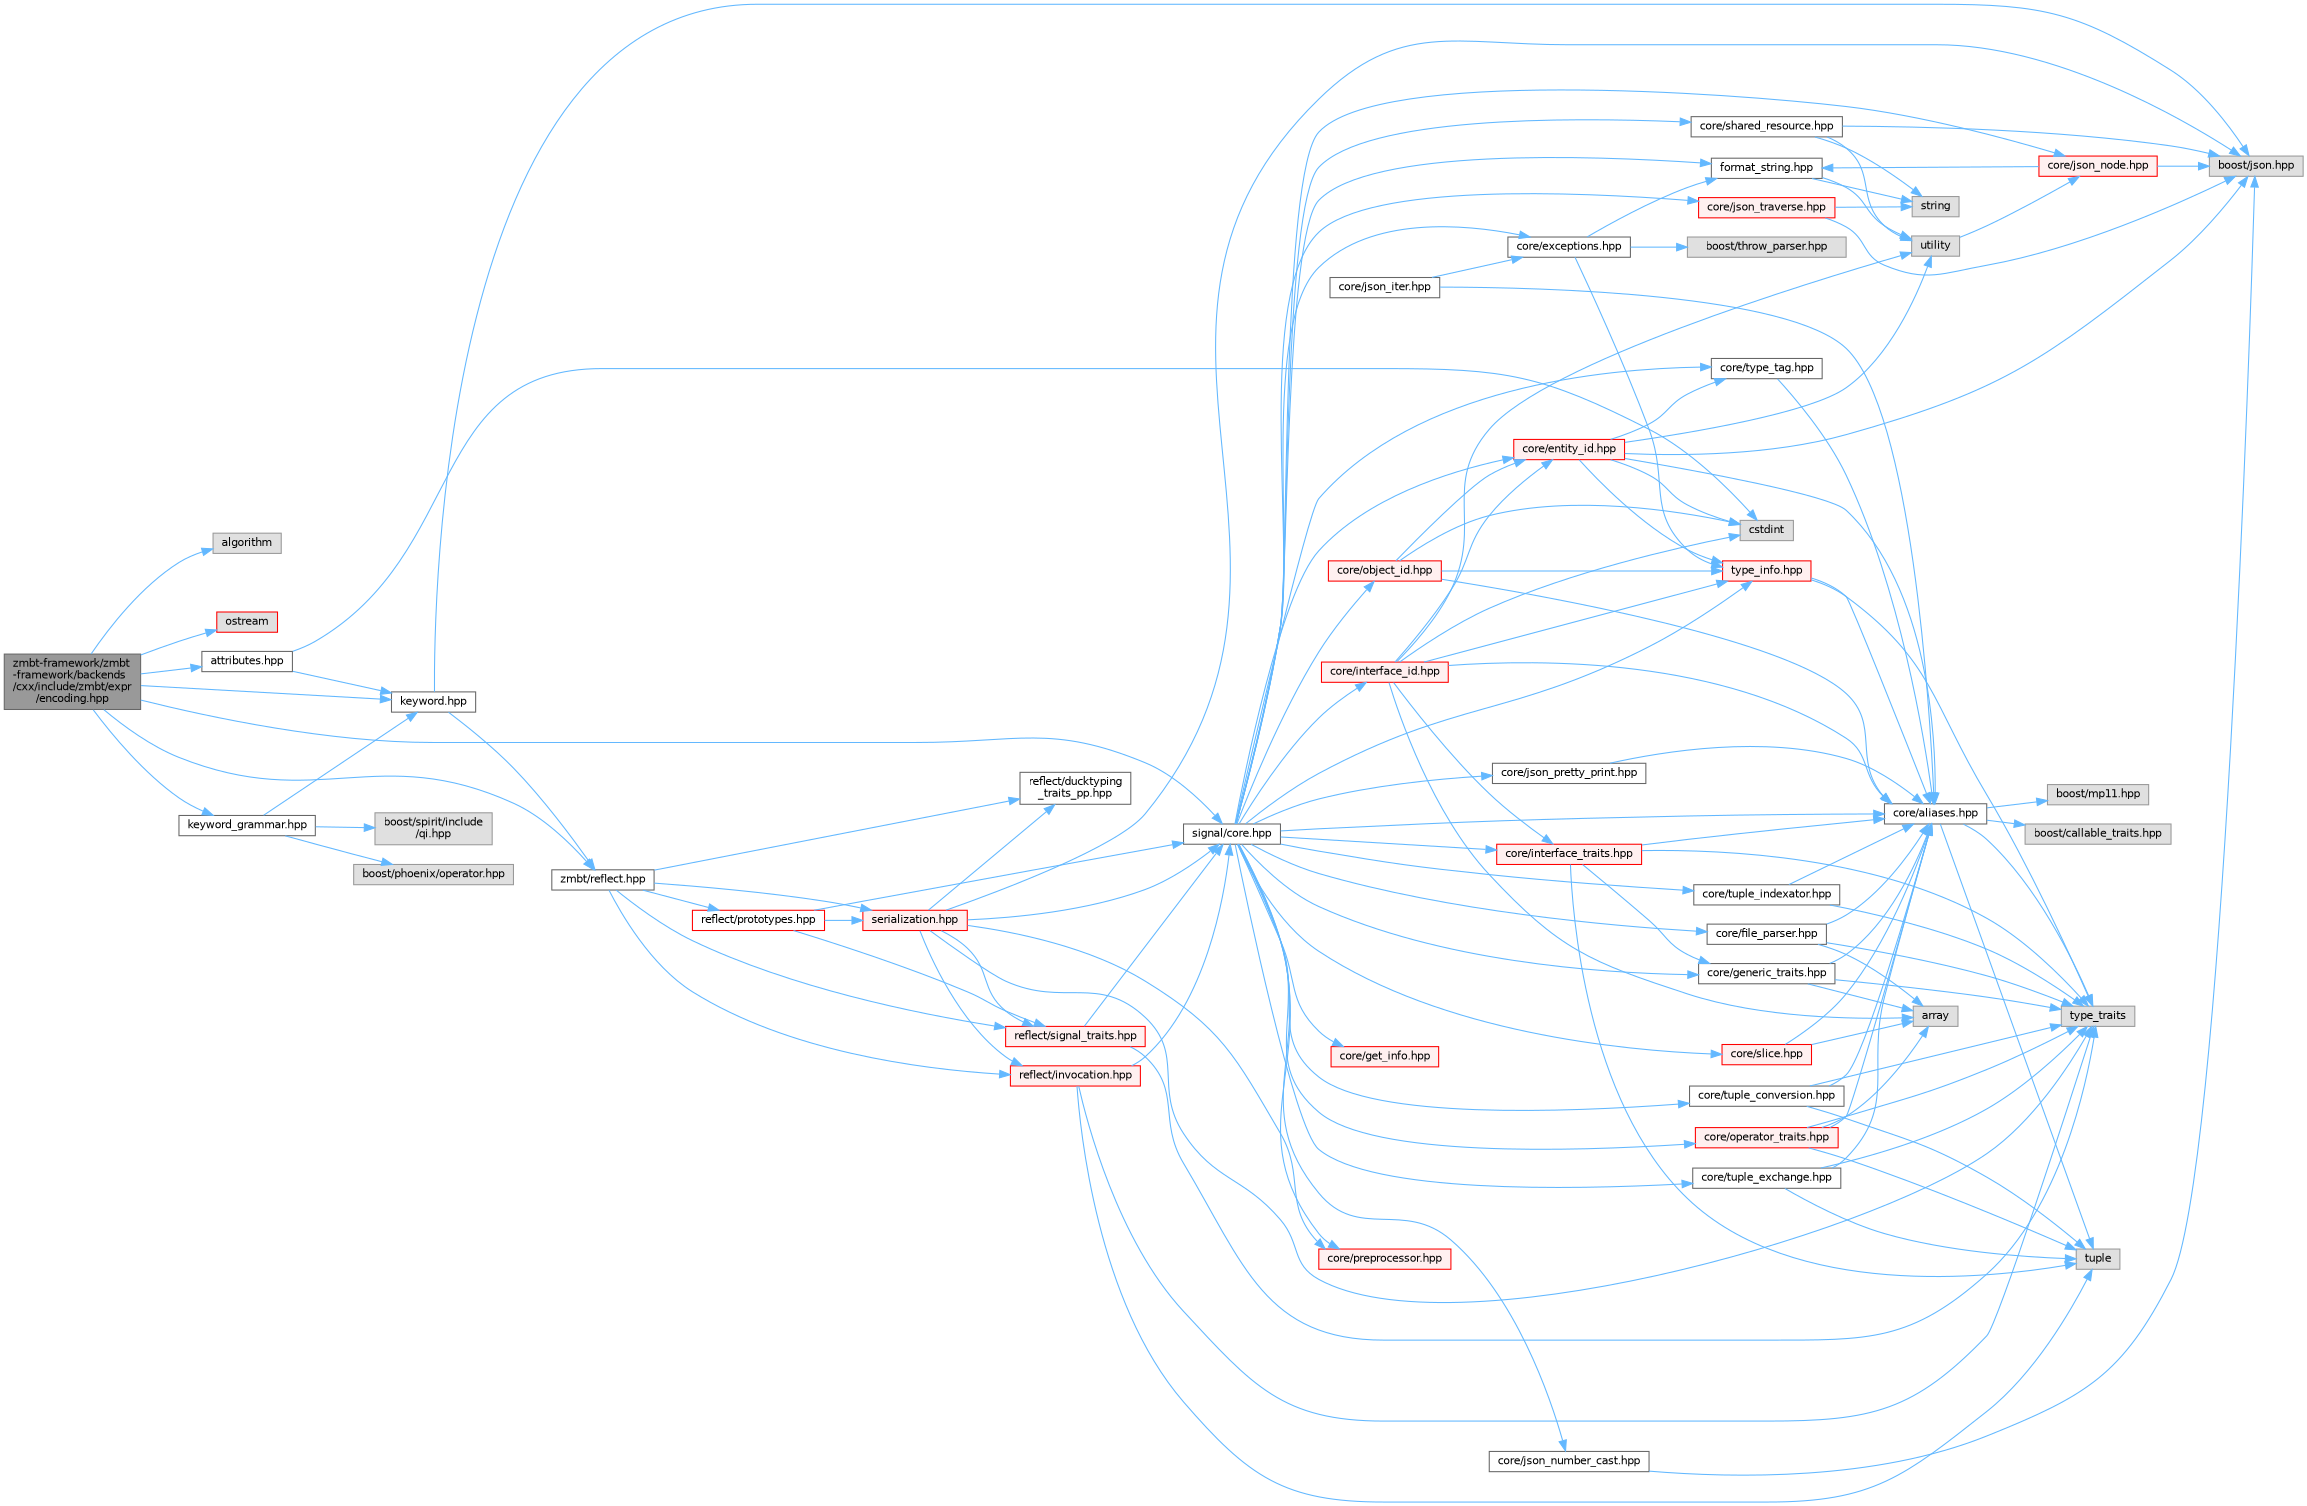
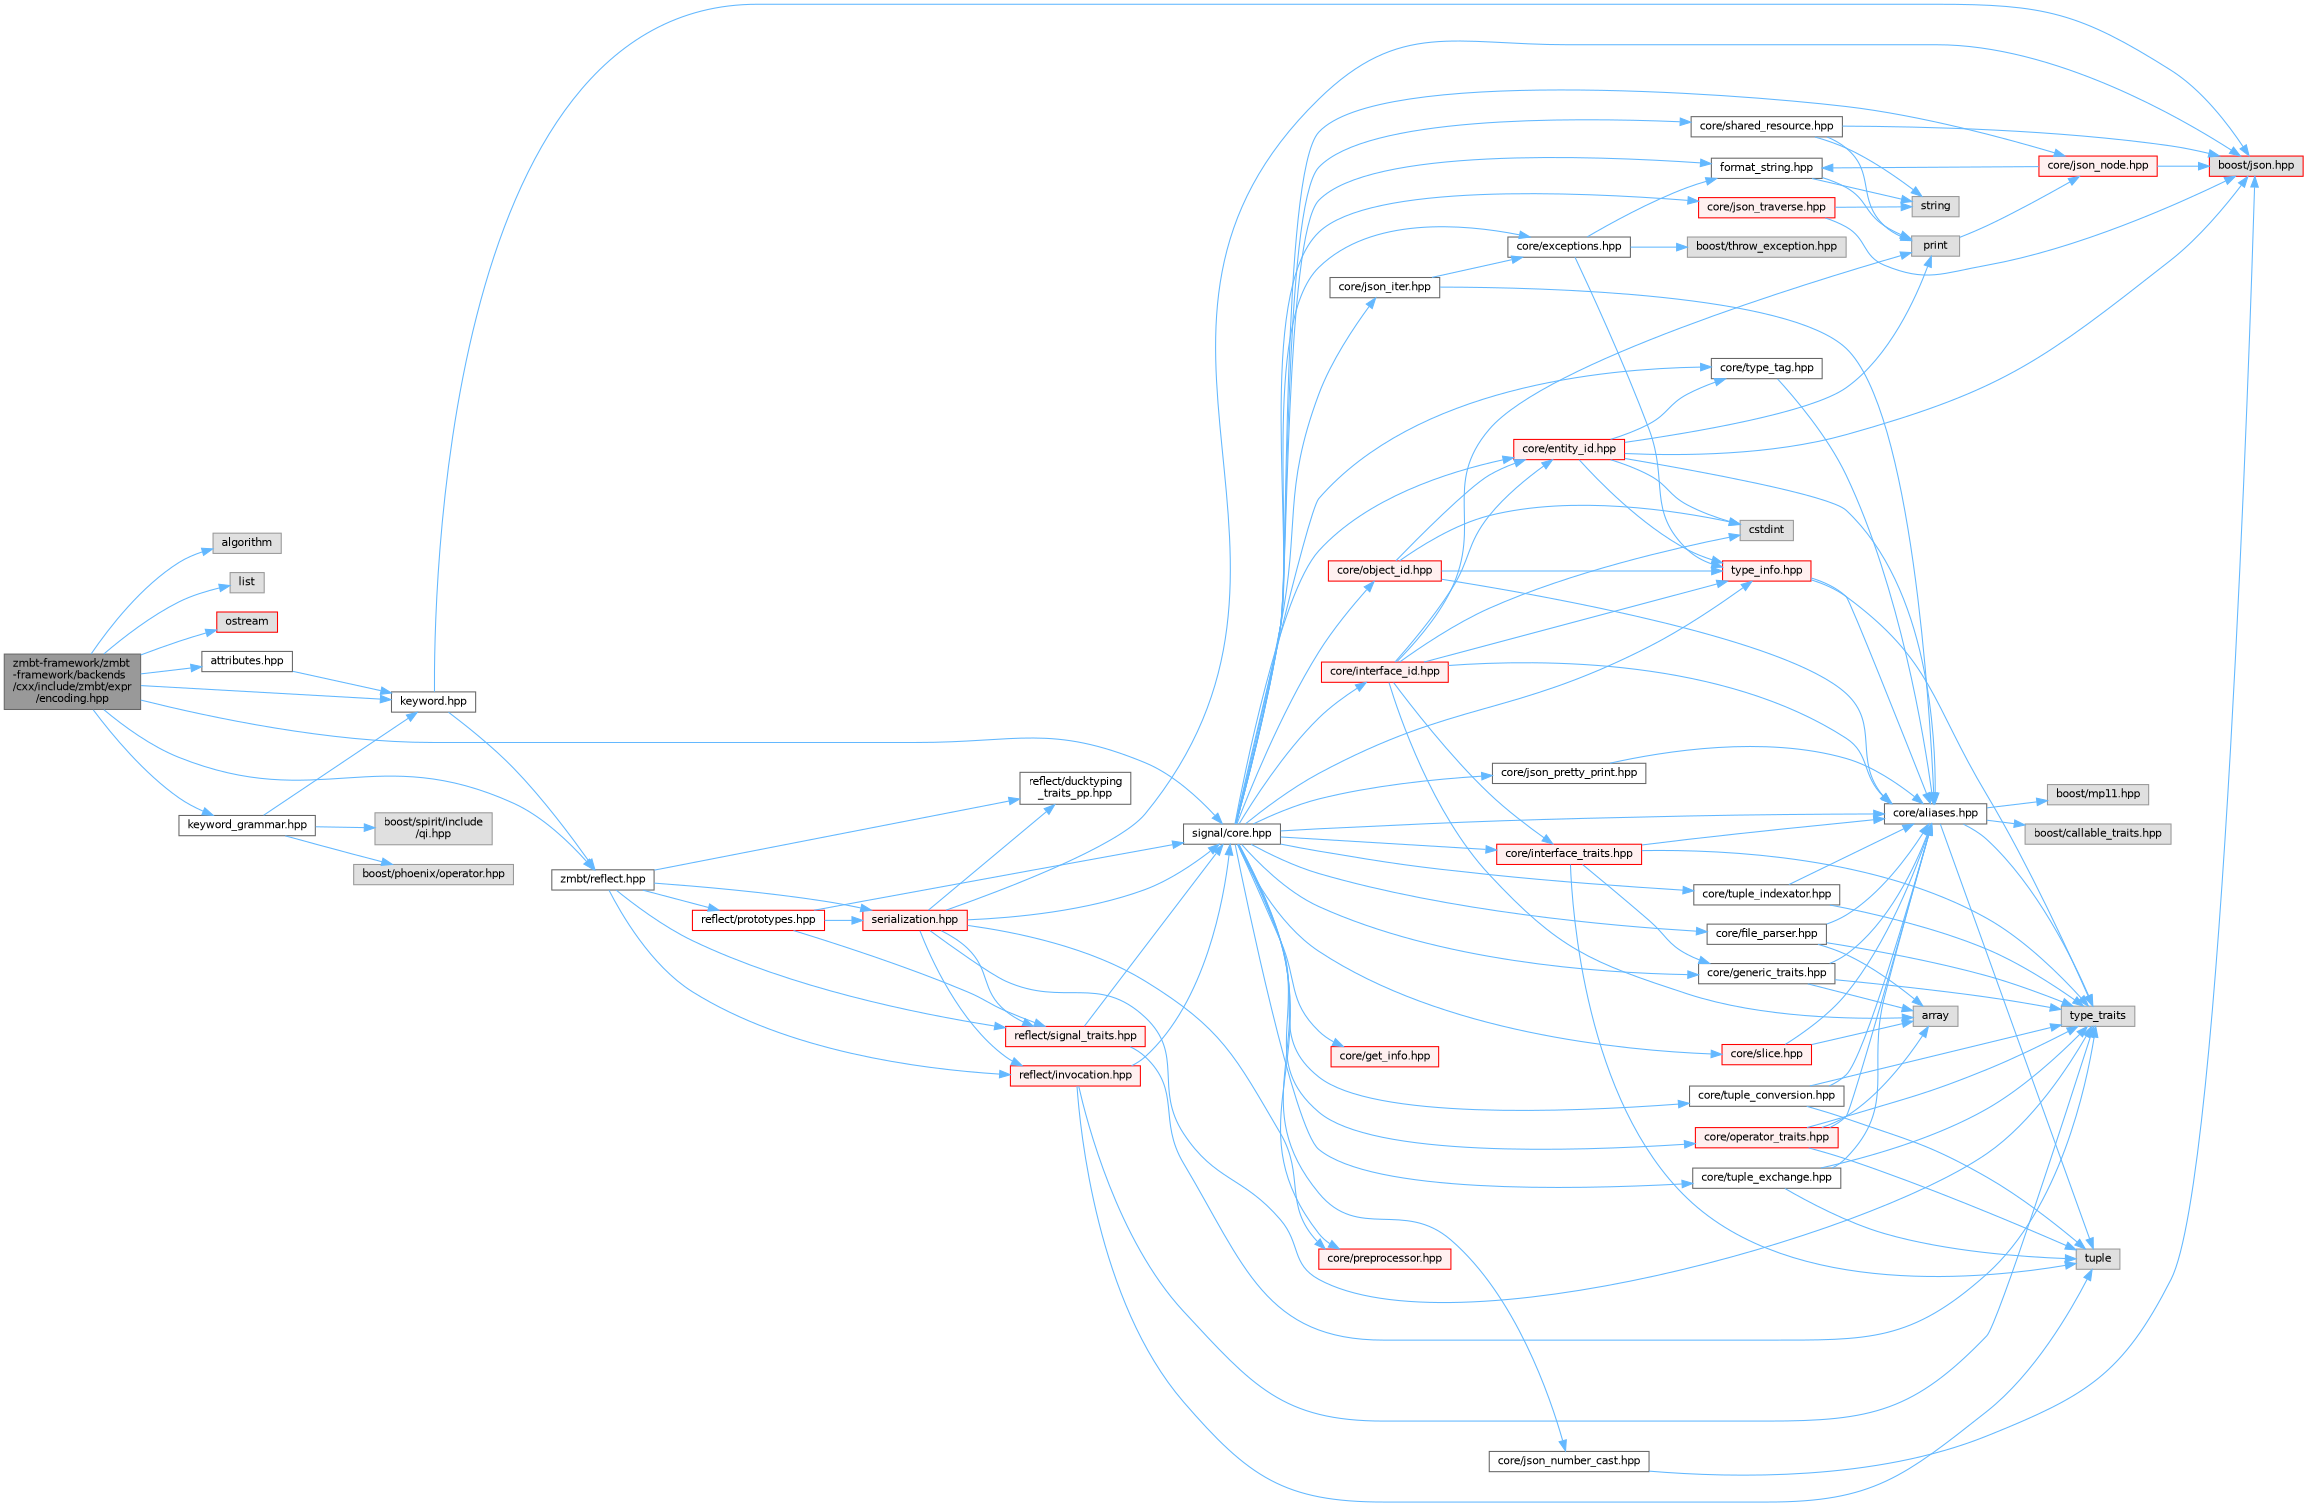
node "boost/json.hpp": color grey60 -> red
node "utility": label "utility" -> "print"
node "boost/throw_parser.hpp": label "boost/throw_parser.hpp" -> "boost/throw_exception.hpp"
edge "attributes.hpp" -> "cstdint": removed
edge "signal/core.hpp" -> "core/json_iter.hpp": added
node "list": added
